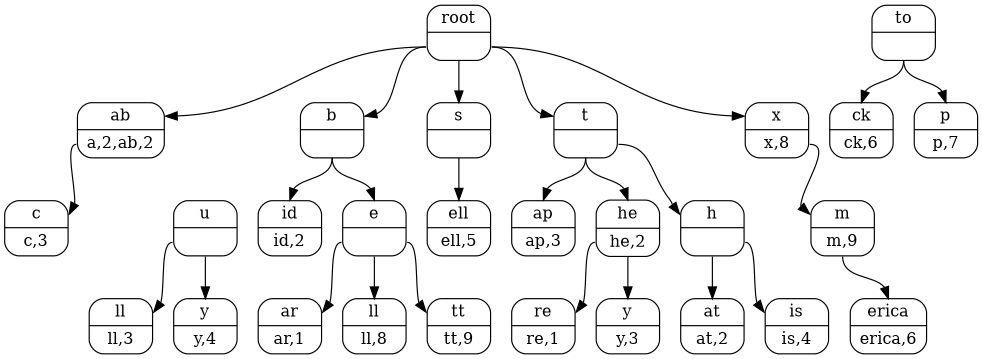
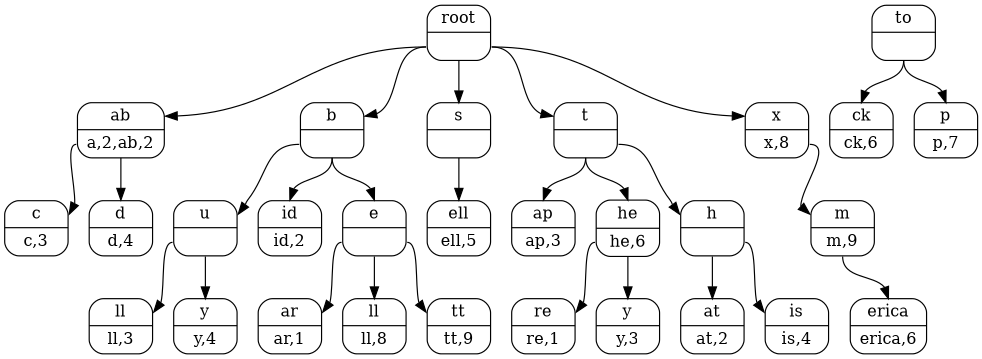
edge "b" -> "u": added
node "d": added
node "he": text "he,2" -> "he,6"
